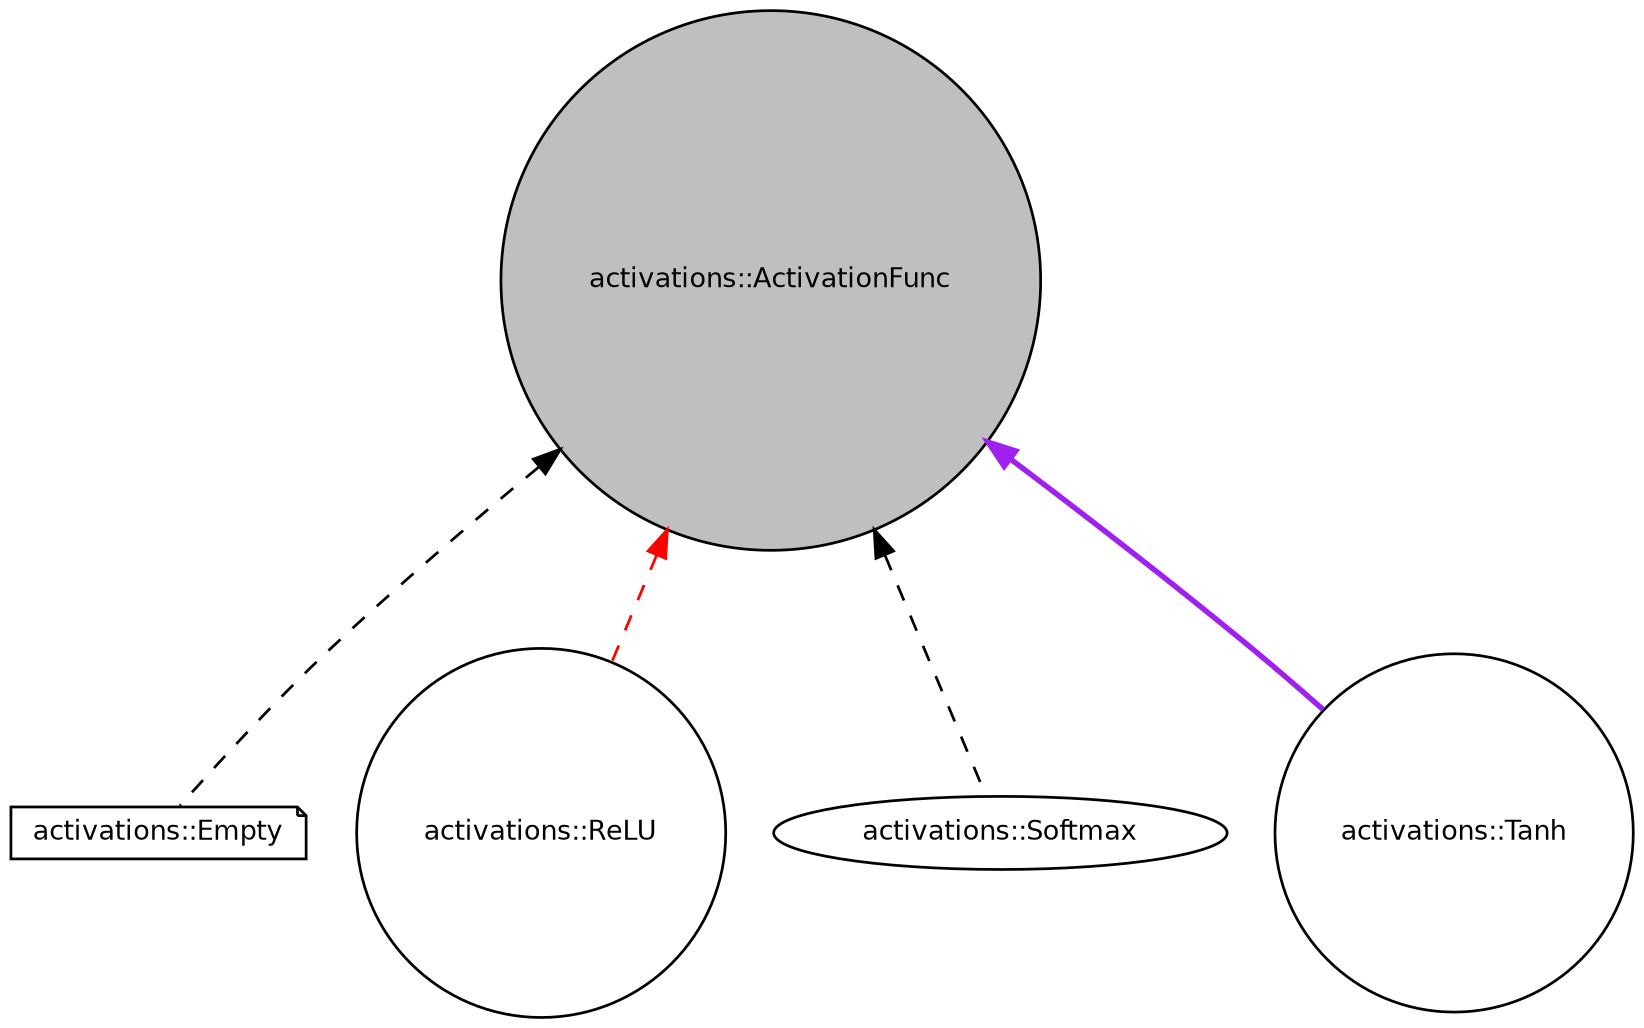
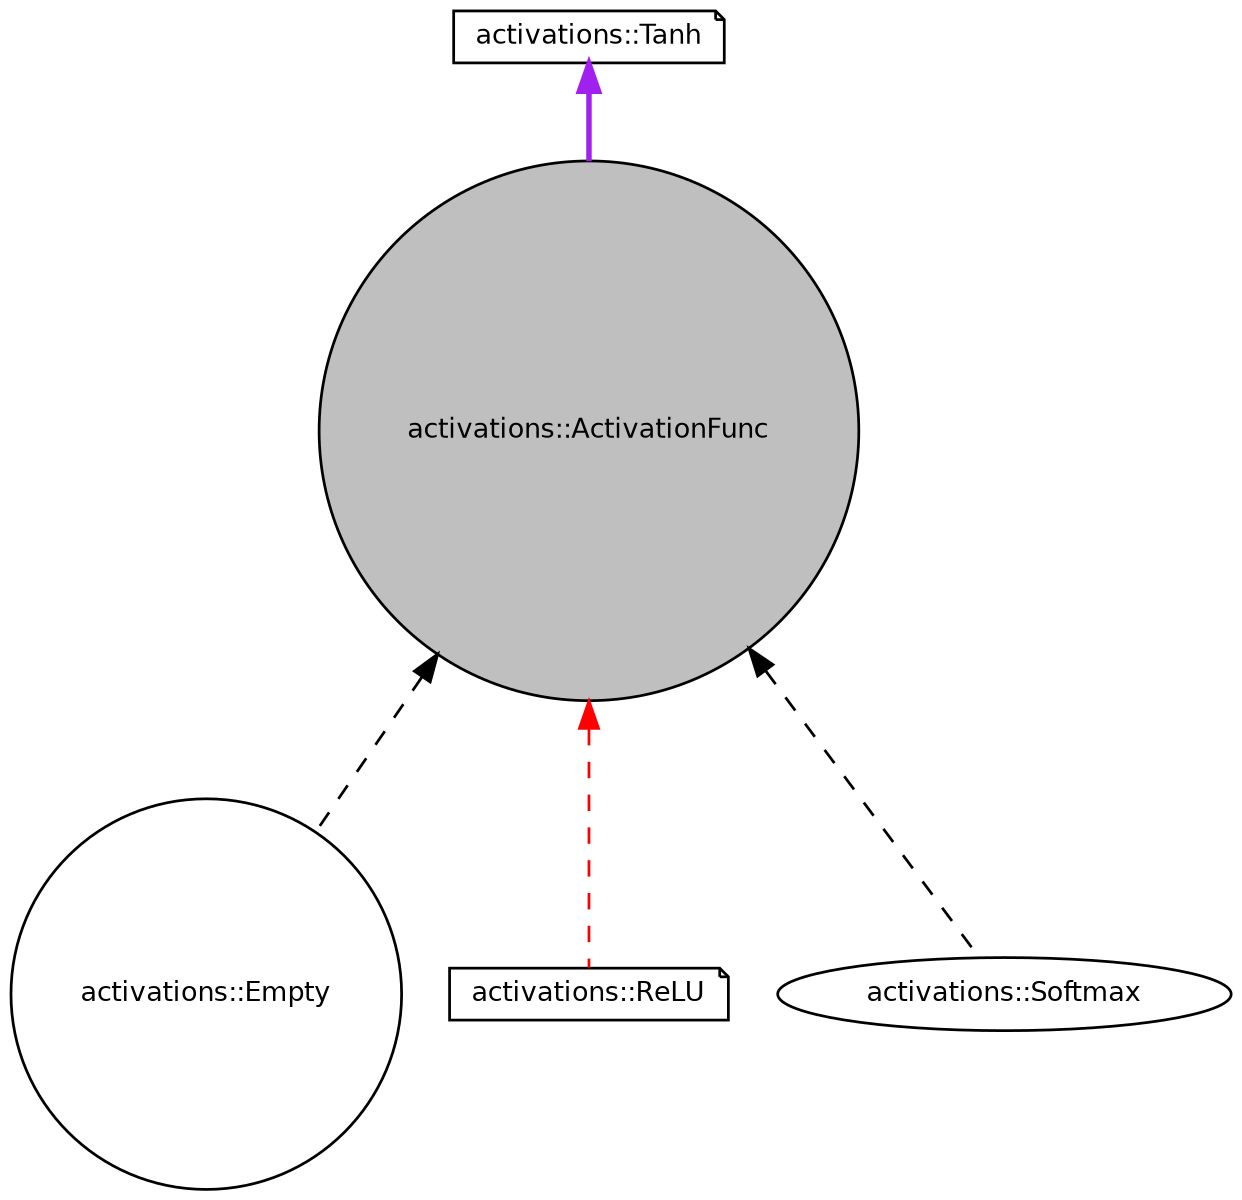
edge "activations::Tanh" -> "activations::ActivationFunc": reversed
node "activations::Empty": shape note -> circle
node "activations::ReLU": shape circle -> note
node "activations::Tanh": shape circle -> note
